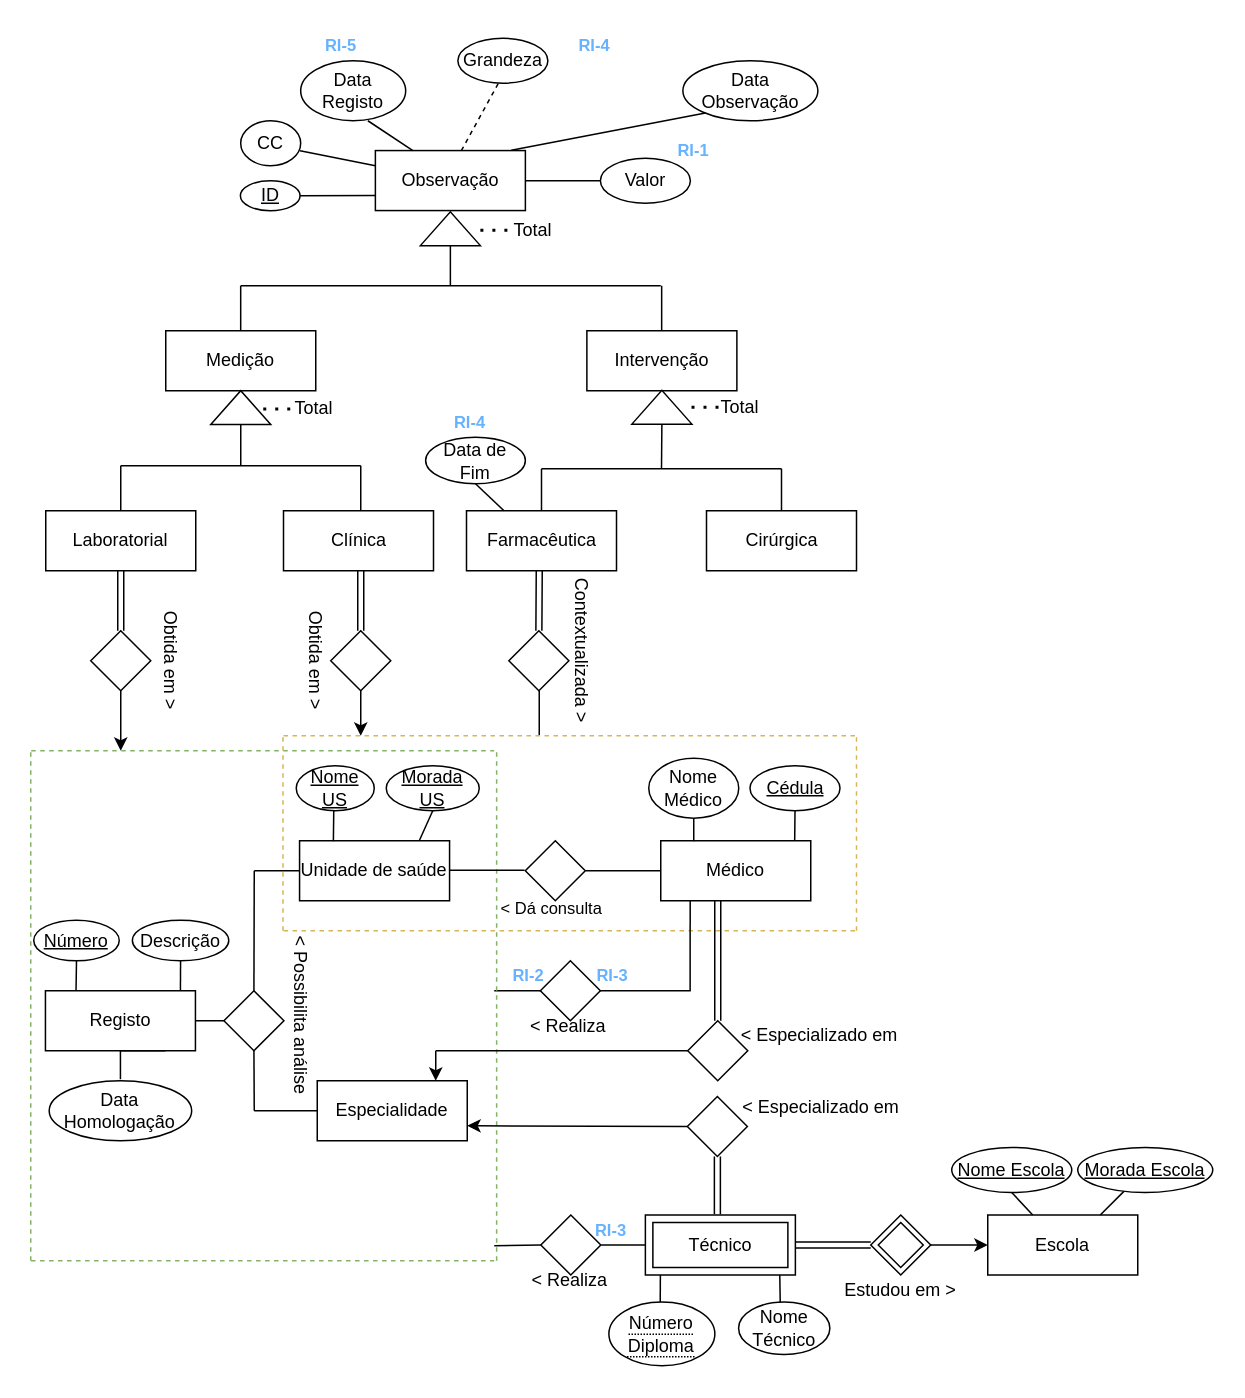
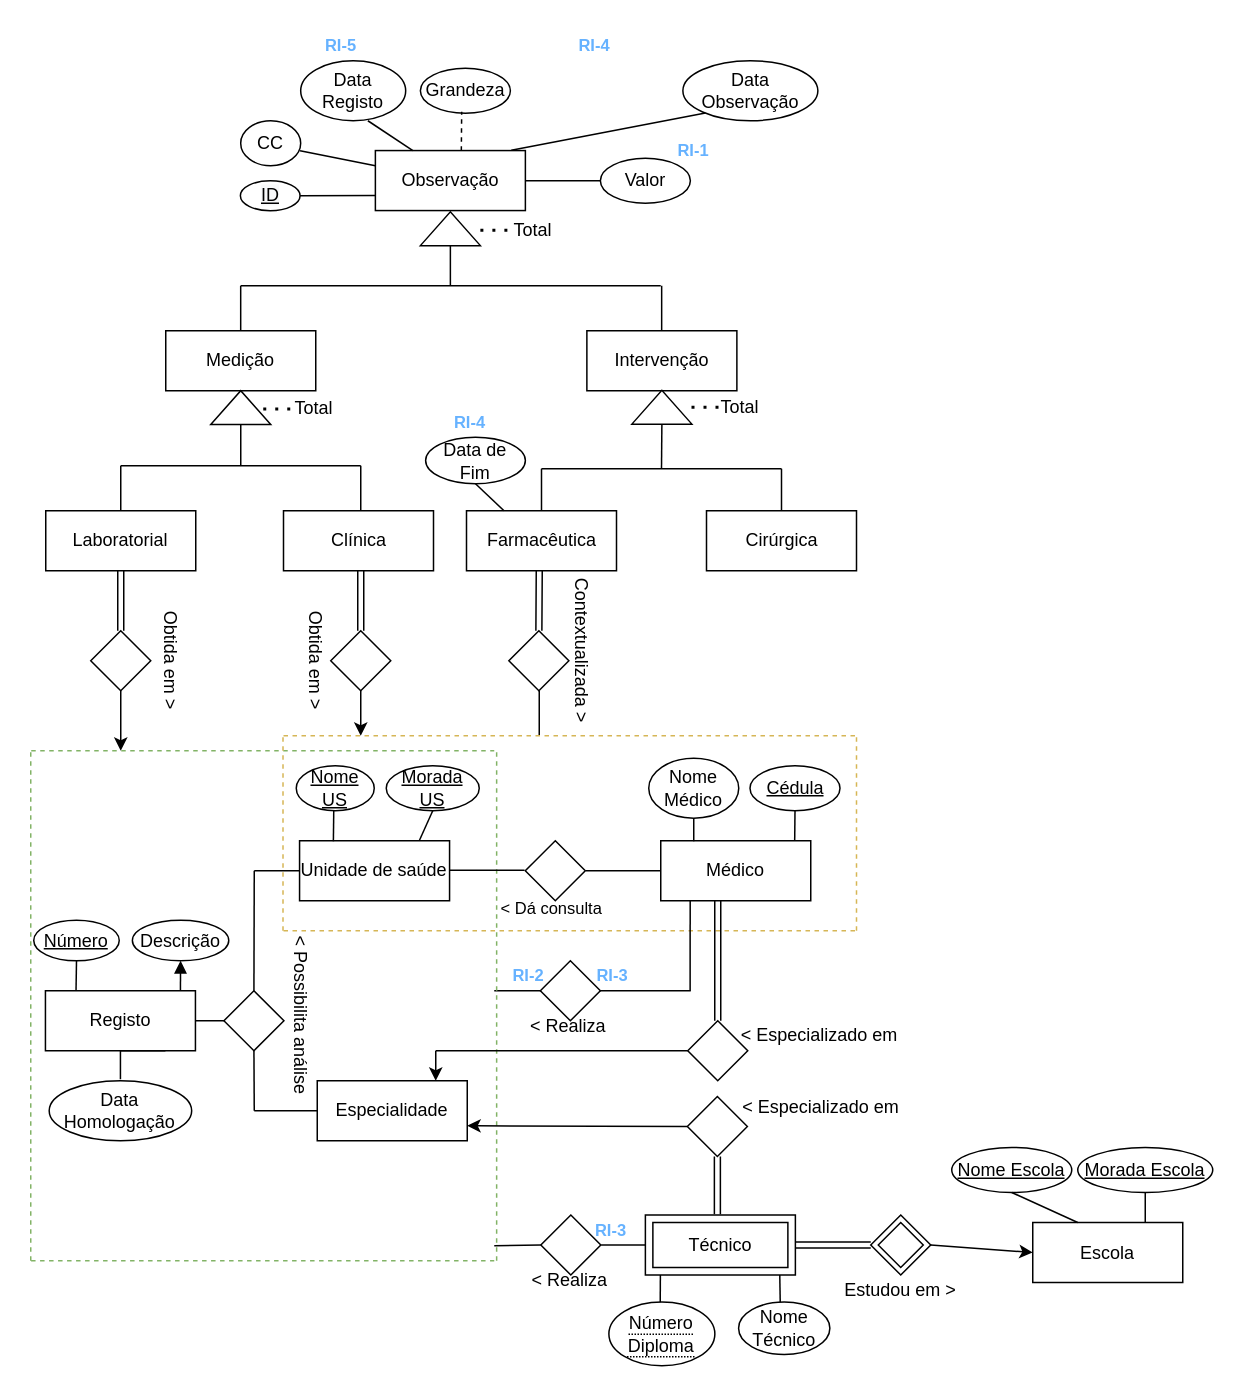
node "Grandeza": moved (503, 61) -> (465, 91)
edge "Descrição" -- "Registo": arrowhead none -> block
node "Escola": moved (1063, 1245) -> (1108, 1253)
